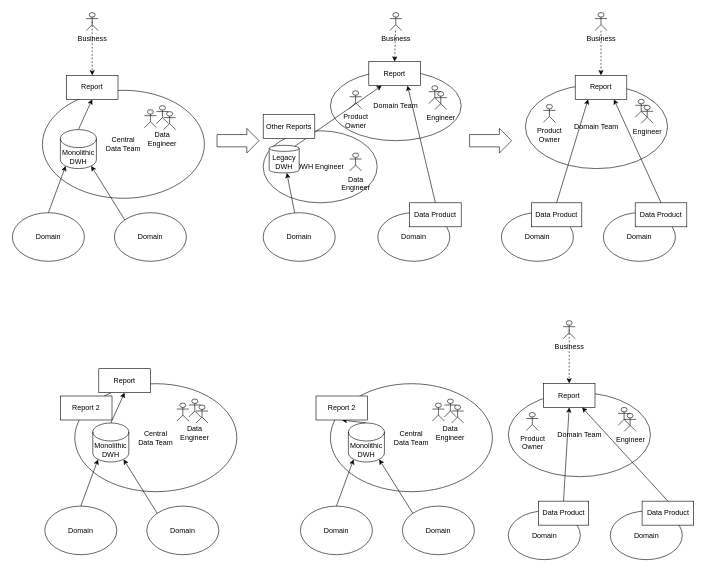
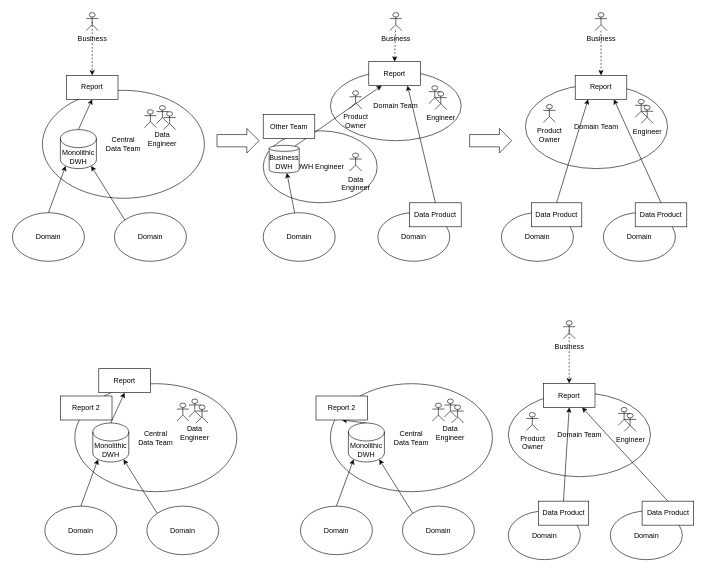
node "Other Reports": label "Other Reports" -> "Other Team"
node "Legacy DWH": label "Legacy DWH" -> "Business DWH"
